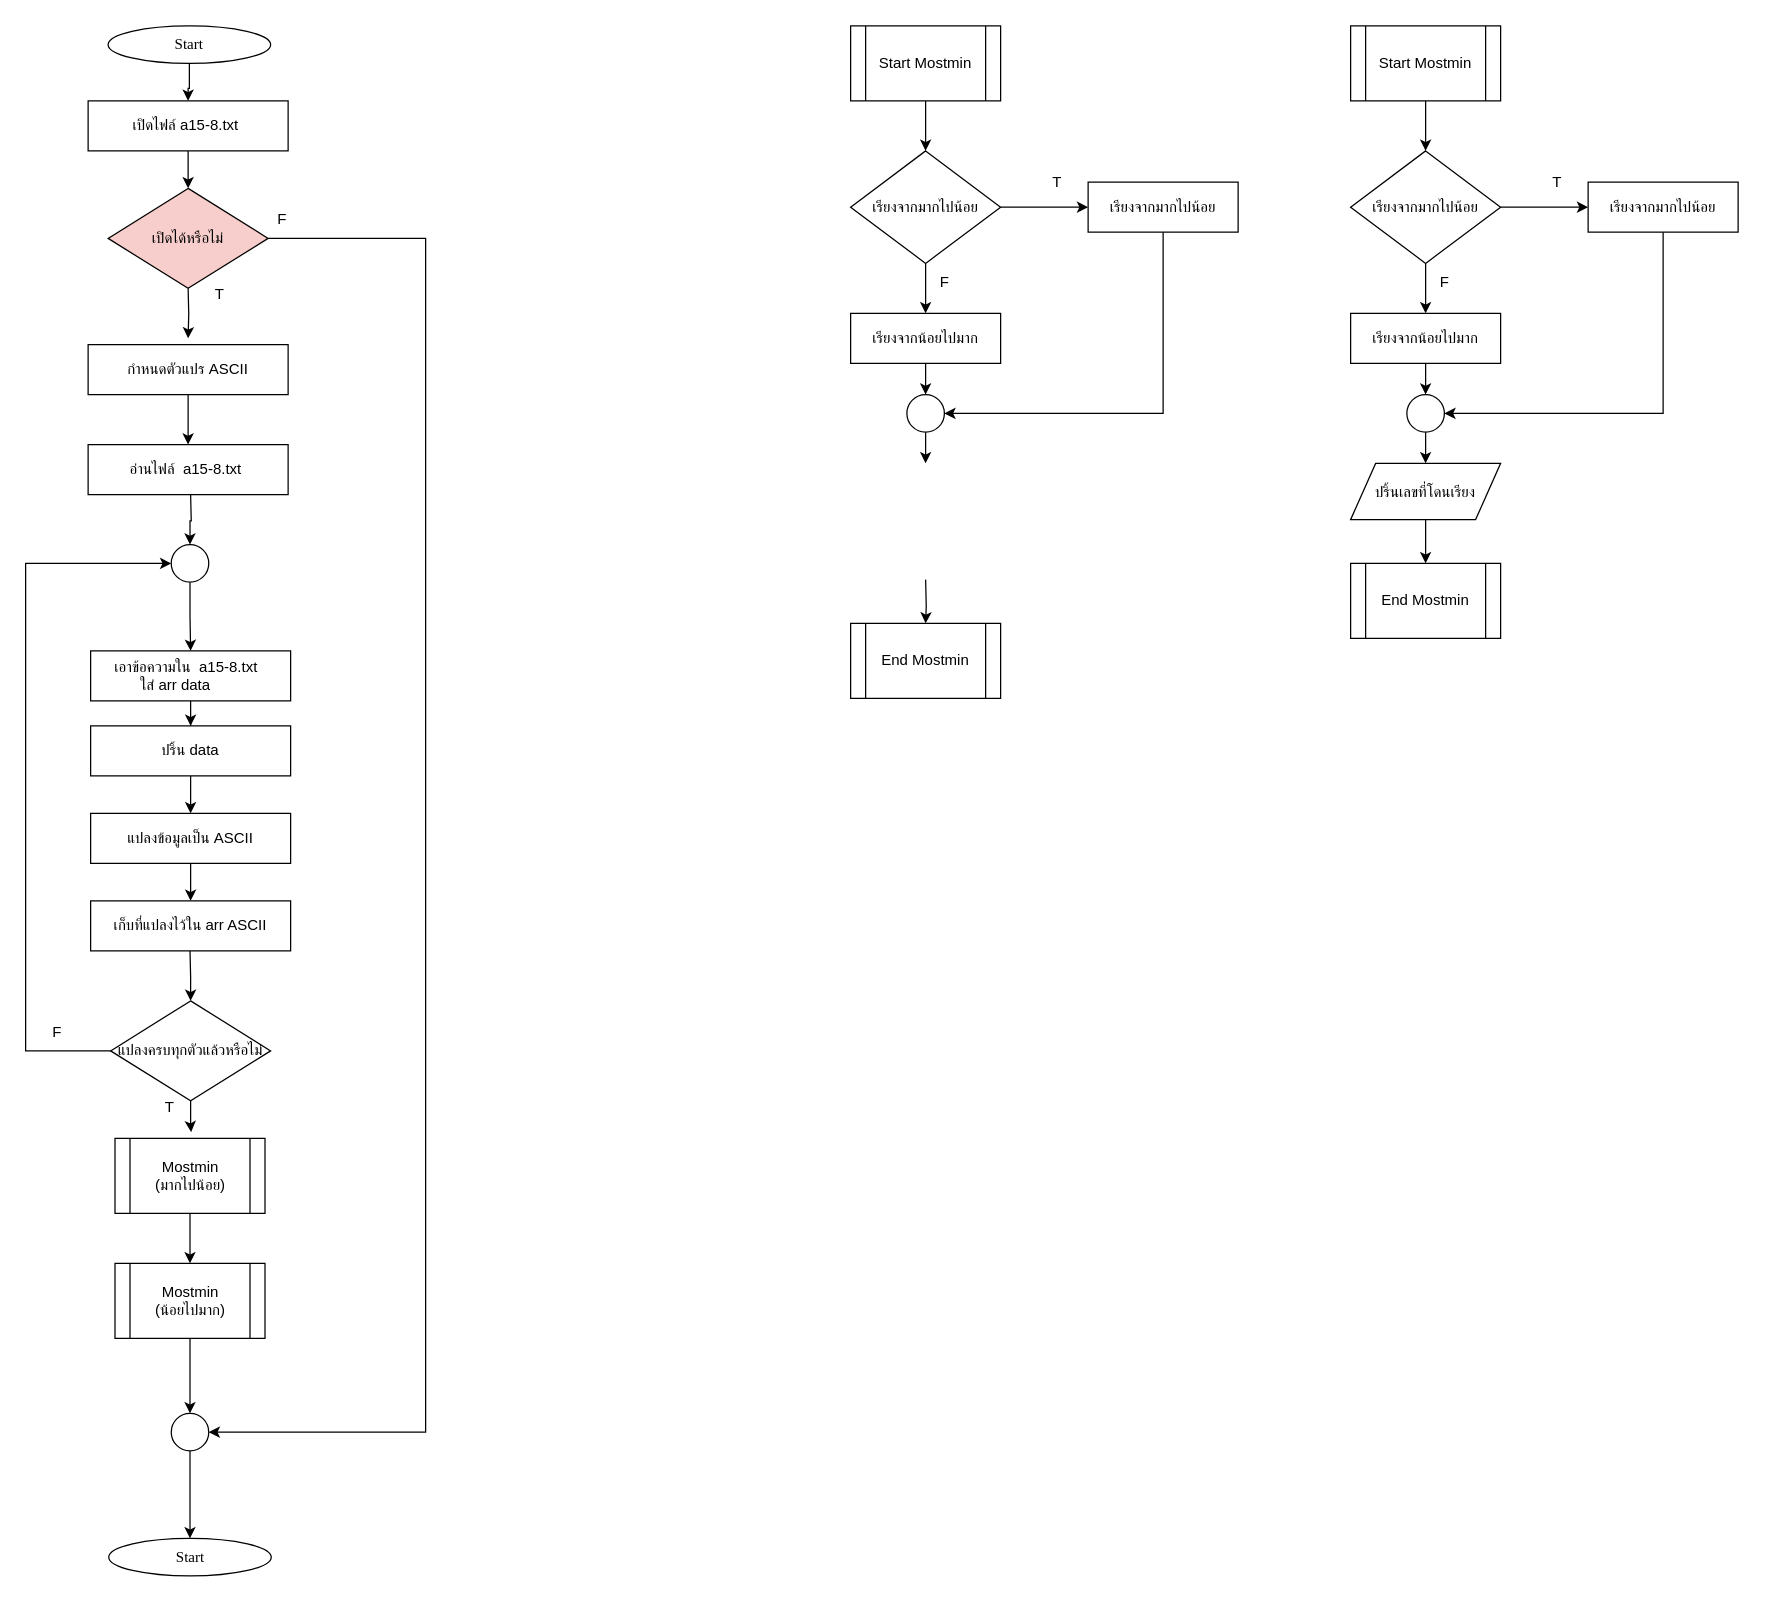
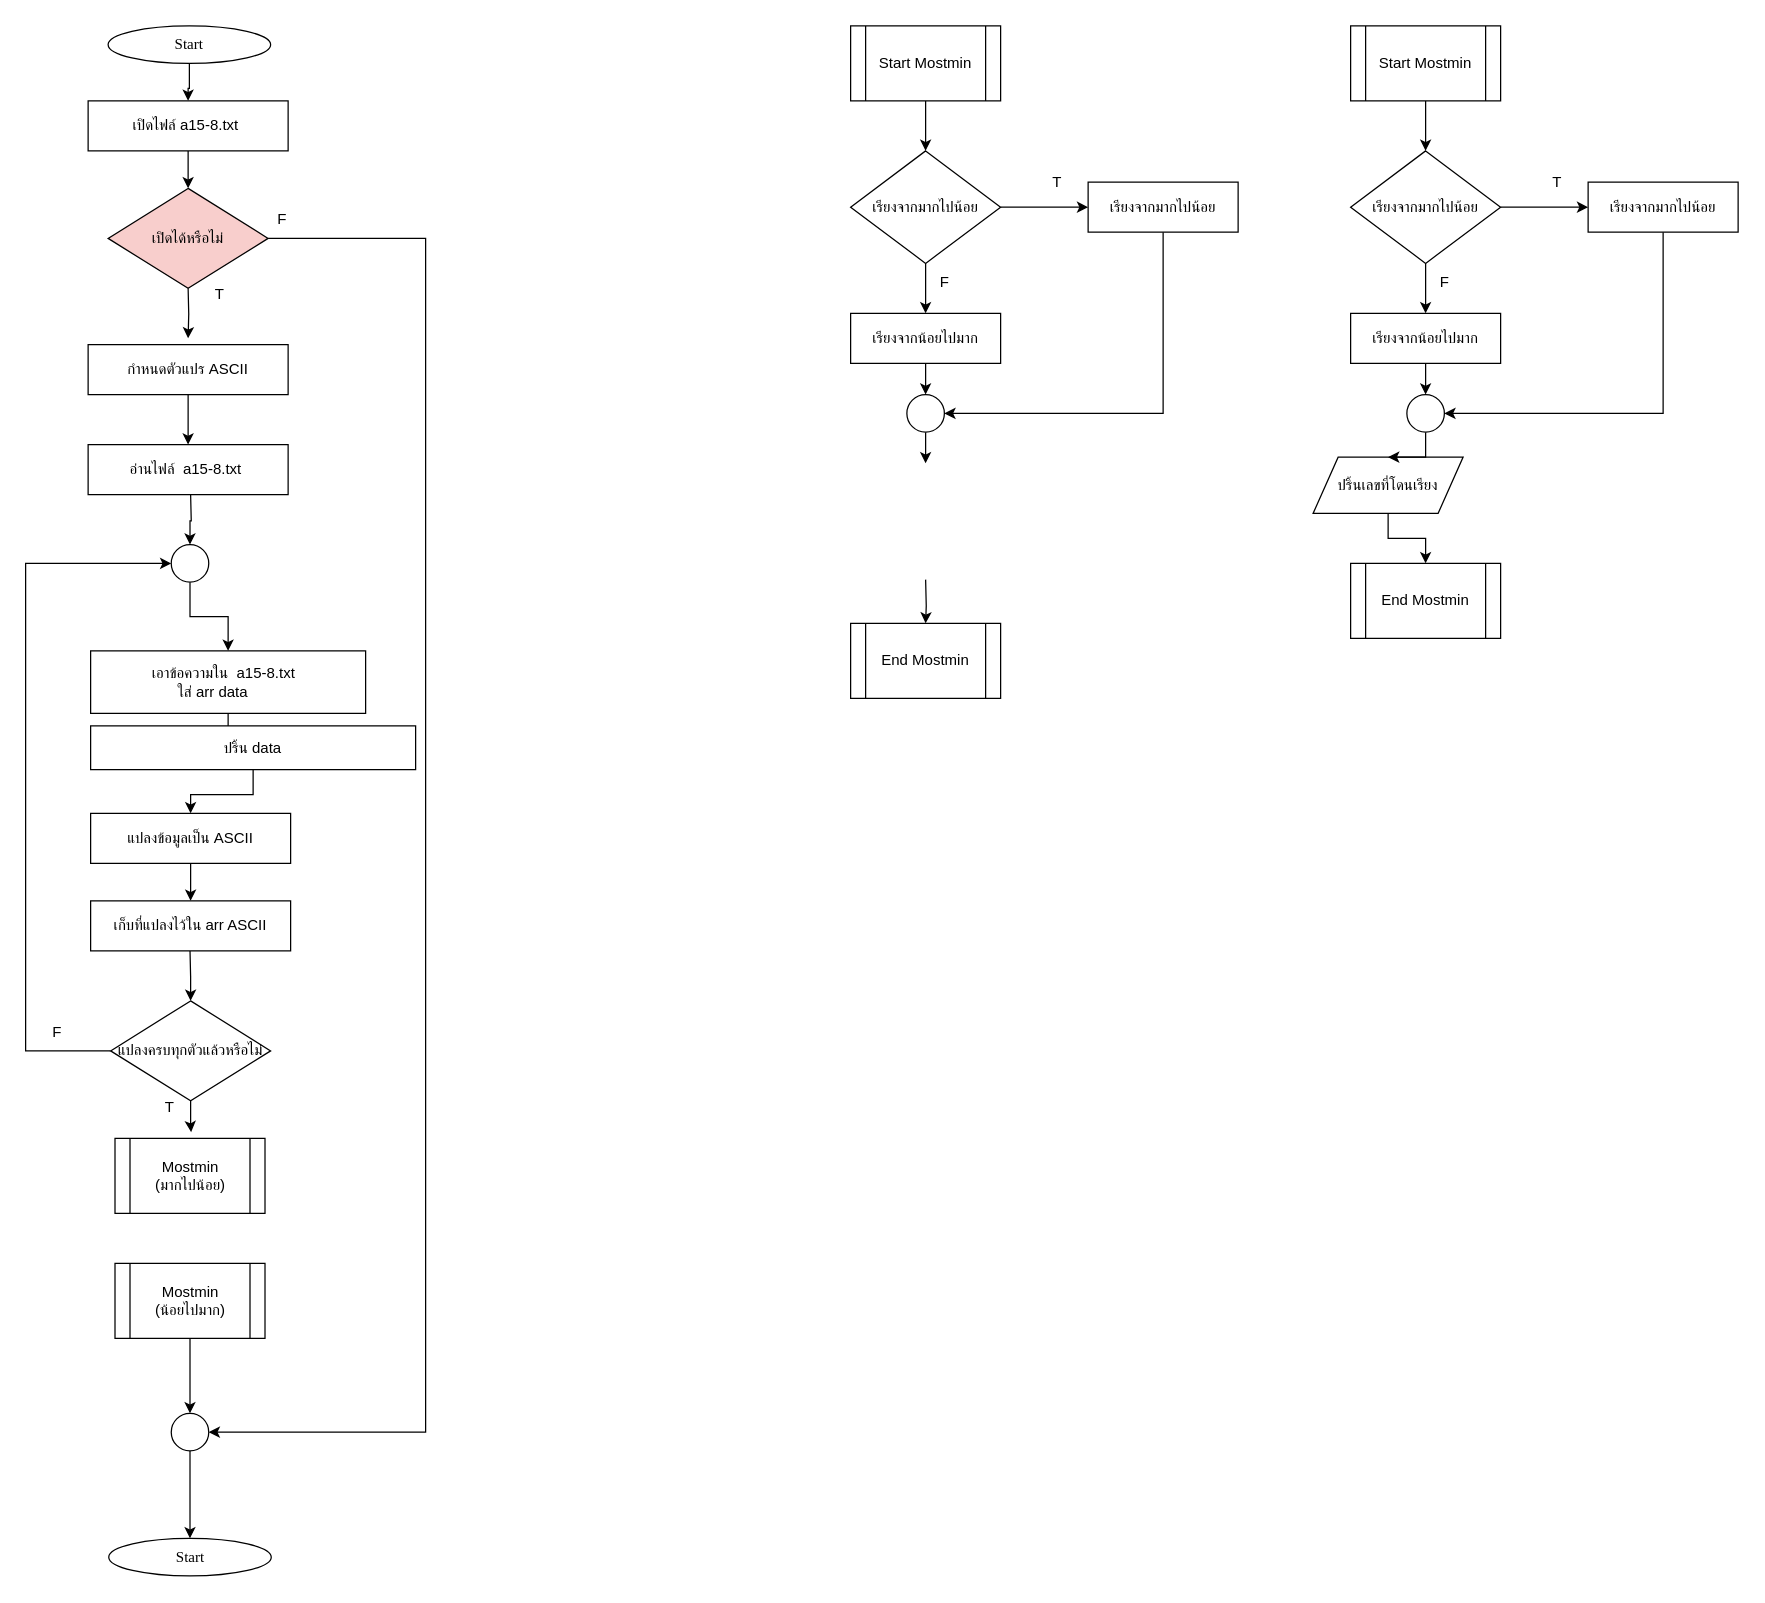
node "ปริ้นเลขที่โดนเรียง": moved (1426, 491) -> (1388, 485)
node "เอาข้อความใน a15-8.txt ใส่ arr data": size 200x50 -> 275x63
node "ปริ้น data": size 200x50 -> 325x44
edge "Mostmin (มากไปน้อย)" -> "Mostmin (น้อยไปมาก)": removed
